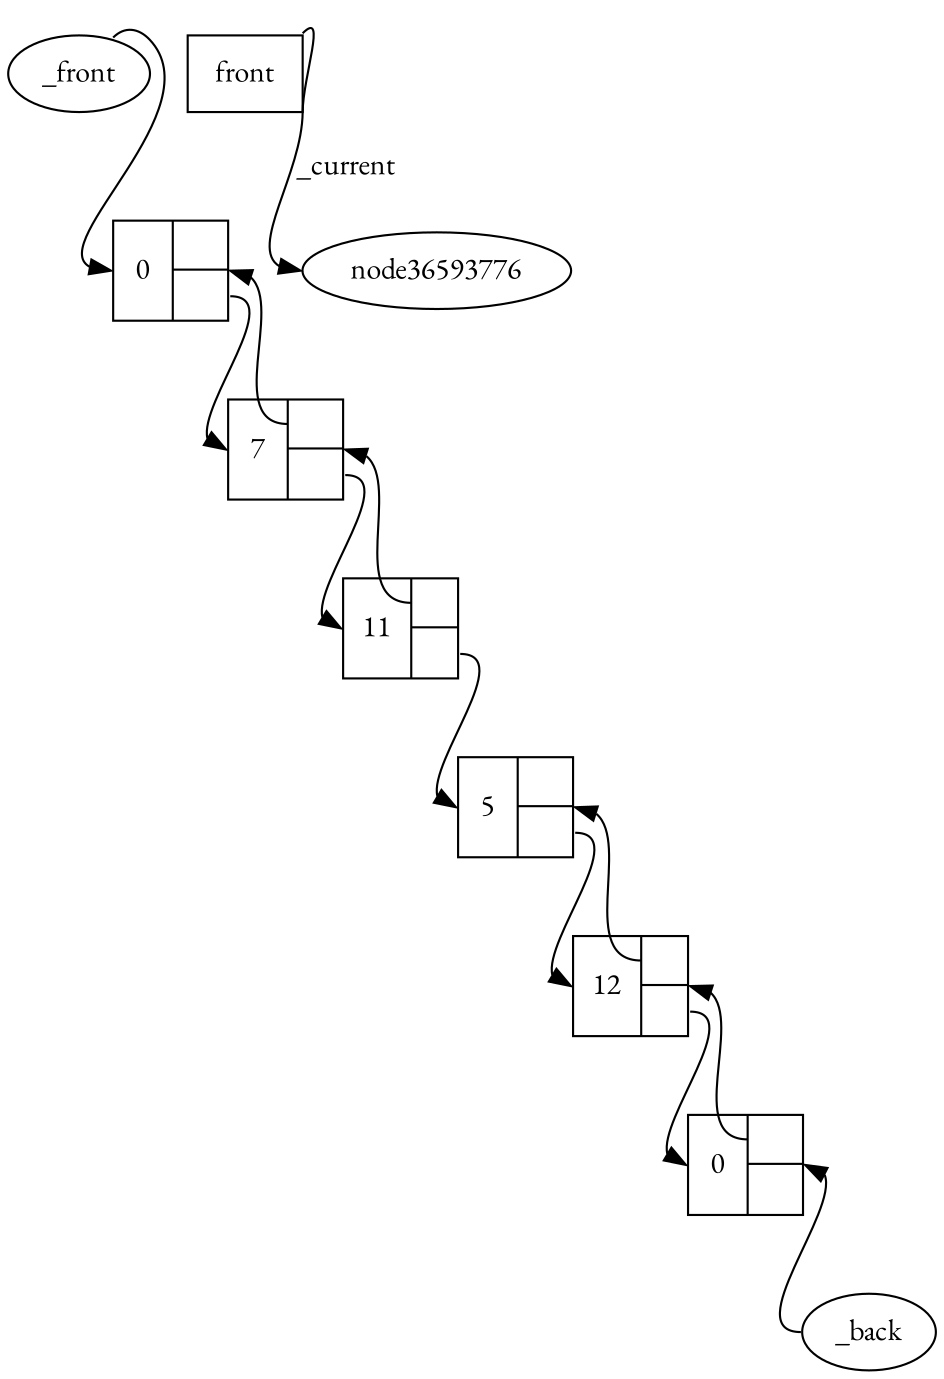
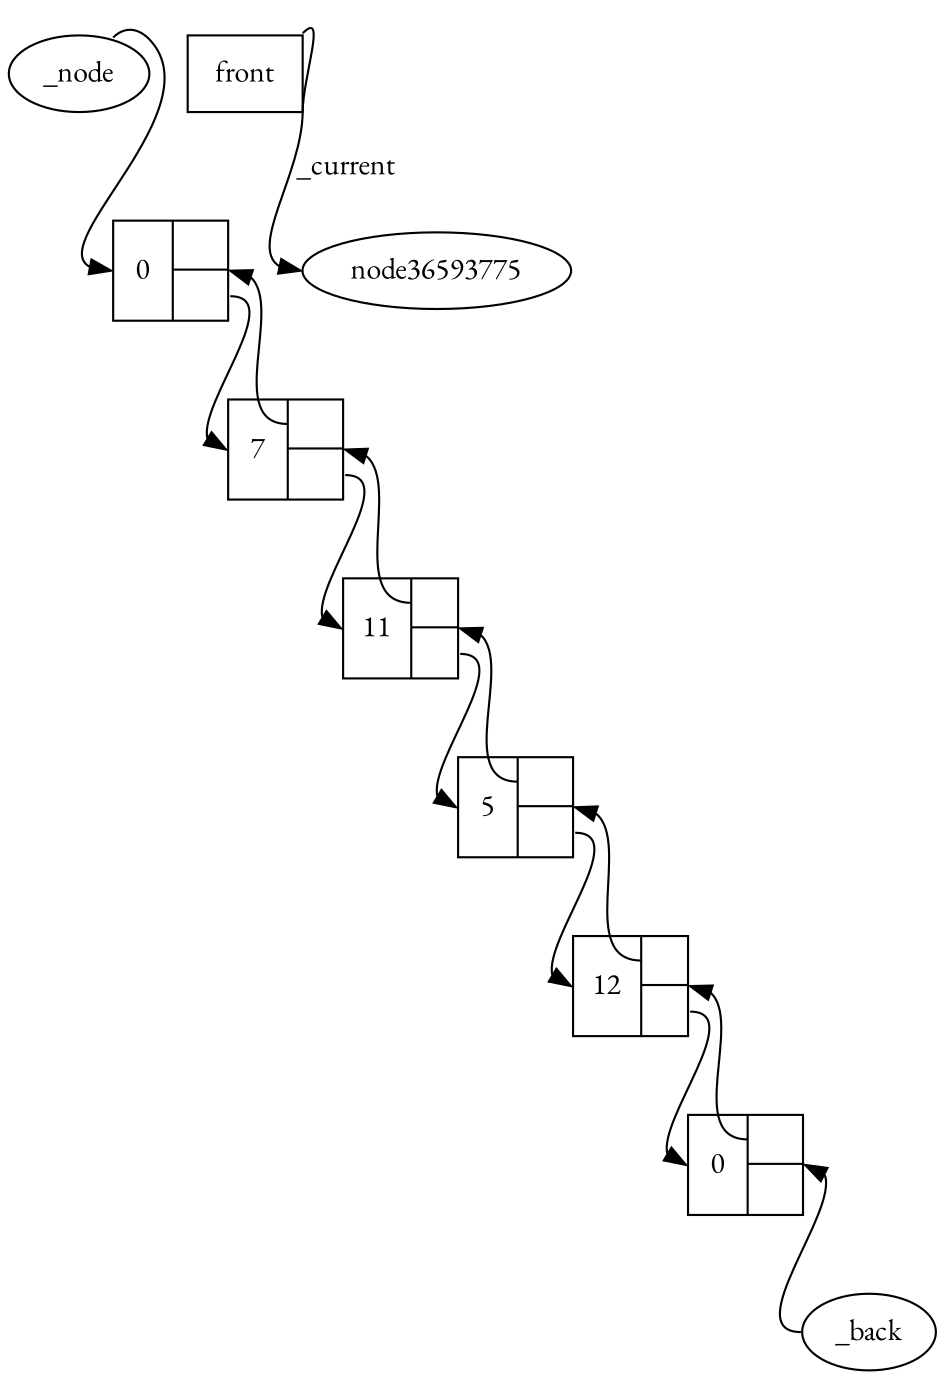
node "_front": label "_front" -> "_node"
node "node36593776": label "node36593776" -> "node36593775"
edge "5" -> "11": added
